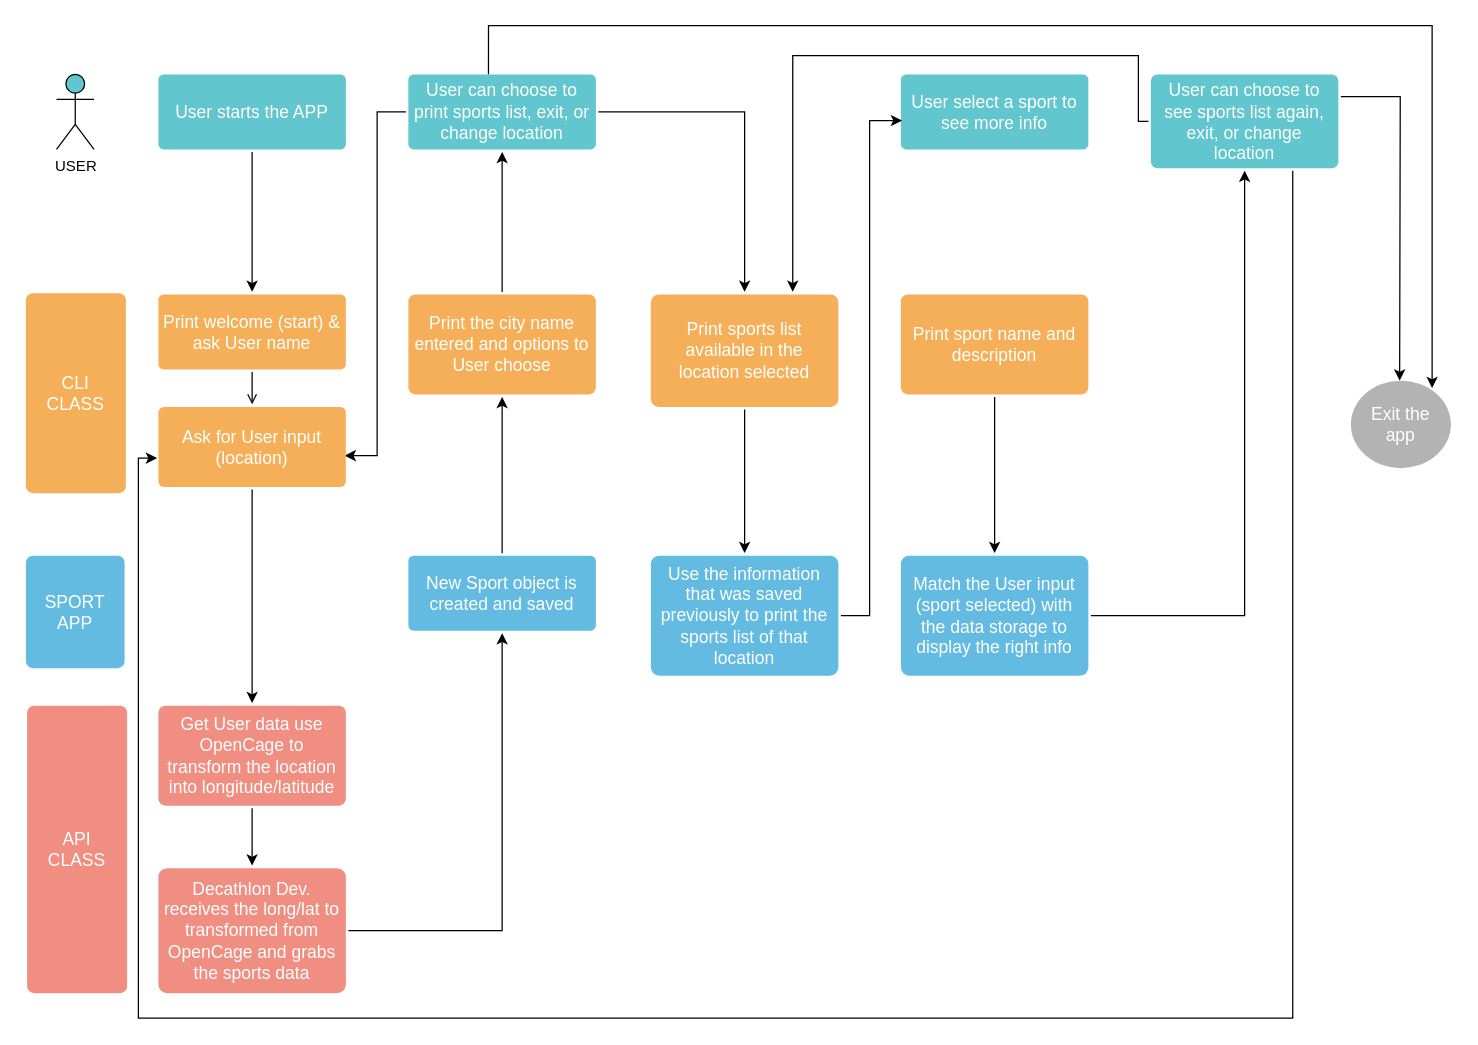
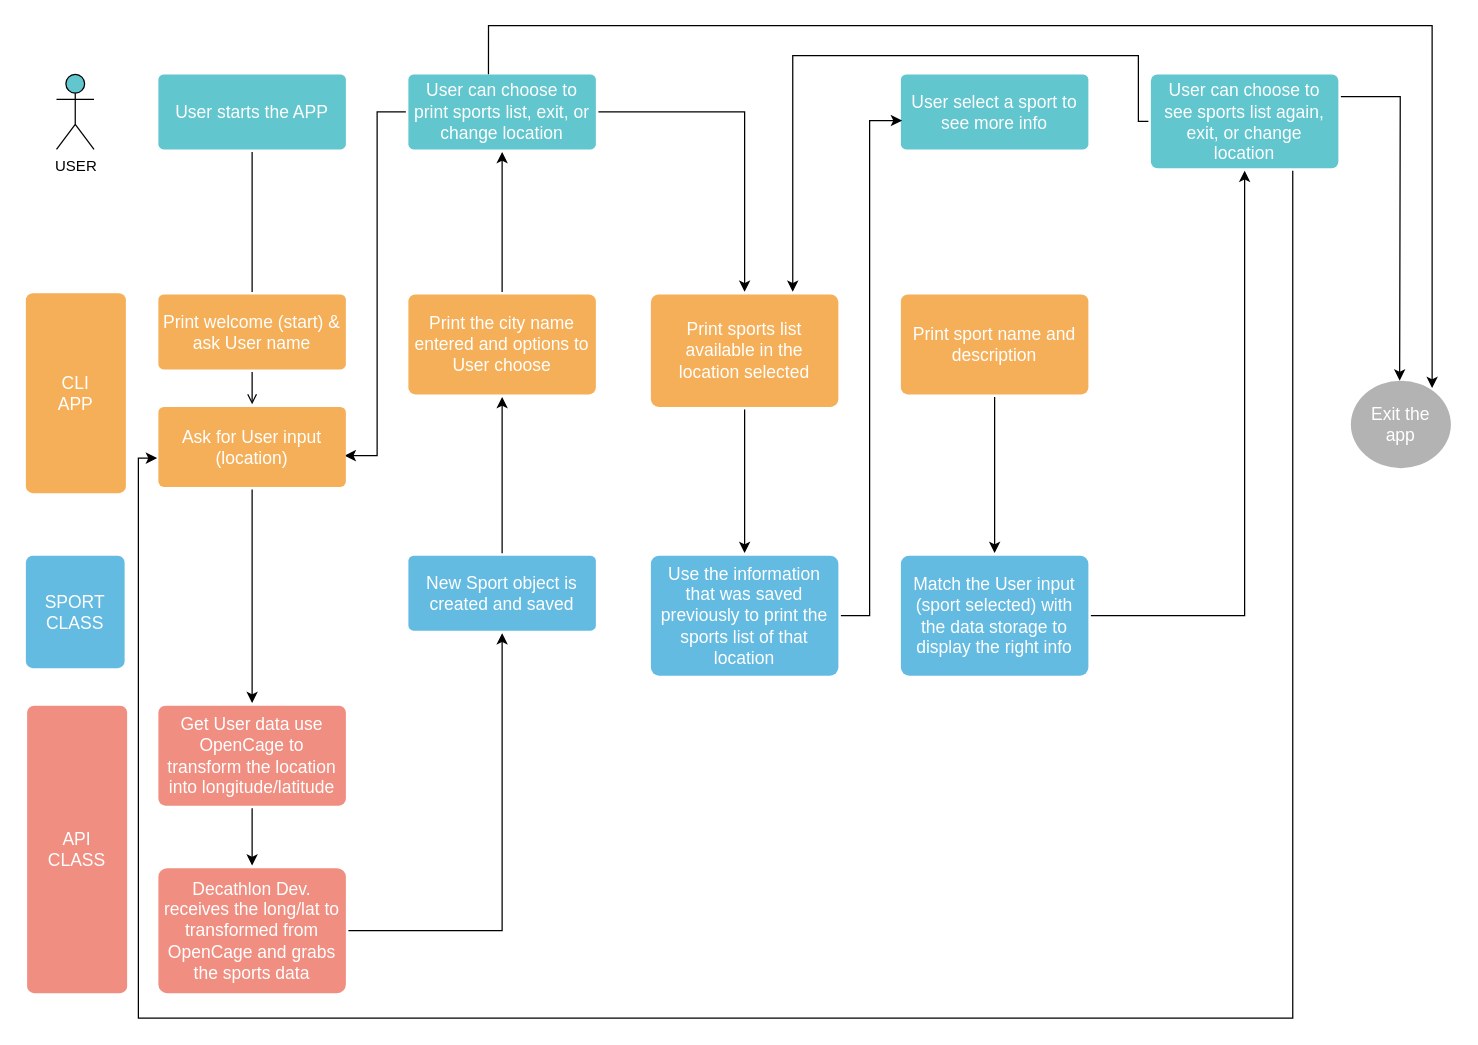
edge "User starts the APP" -> "Print welcome (start) & ask User name": arrowhead classic -> none
node "CLI CLASS": label "CLI CLASS" -> "CLI APP"
node "SPORT APP": label "SPORT APP" -> "SPORT CLASS"
